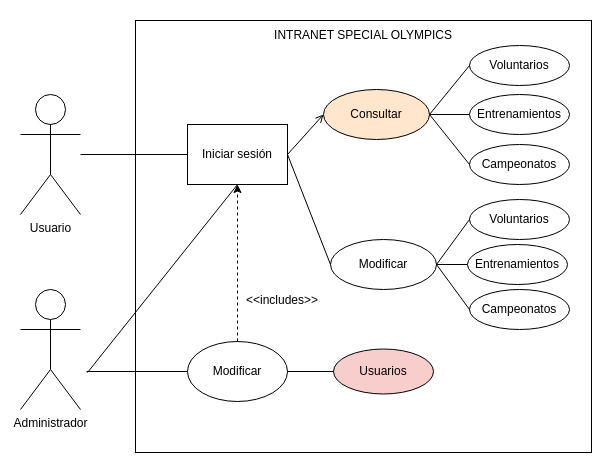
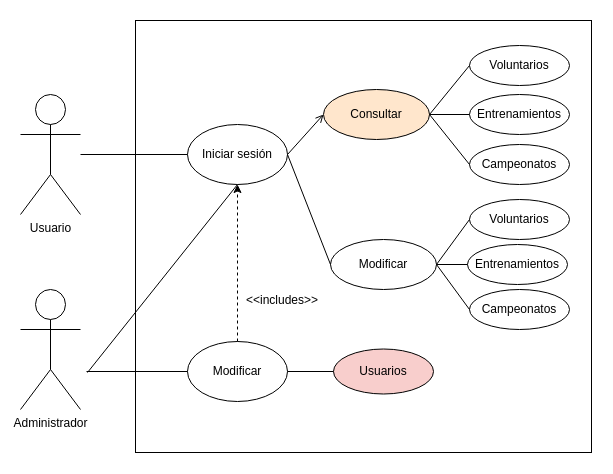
node "INTRANET SPECIAL OLYMPICS": removed
node "Iniciar sesión": shape rectangle -> ellipse
